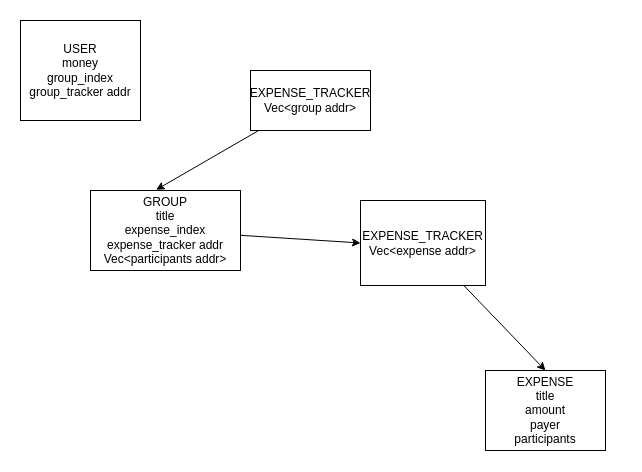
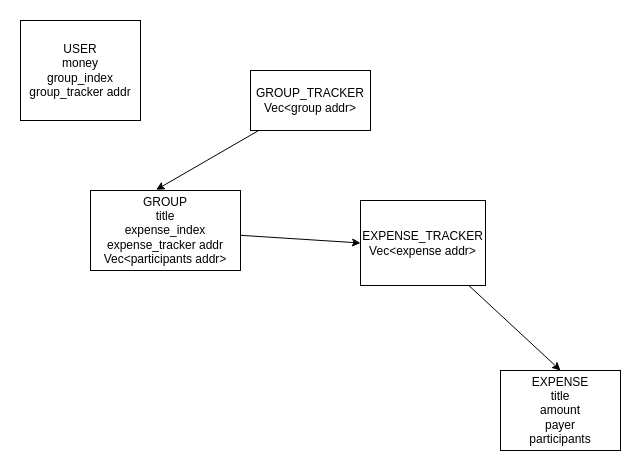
node "EXPENSE_TRACKER Vec<group addr>": label "EXPENSE_TRACKER Vec<group addr>" -> "GROUP_TRACKER Vec<group addr>"
node "EXPENSE title amount payer participants": moved (546, 411) -> (561, 411)
